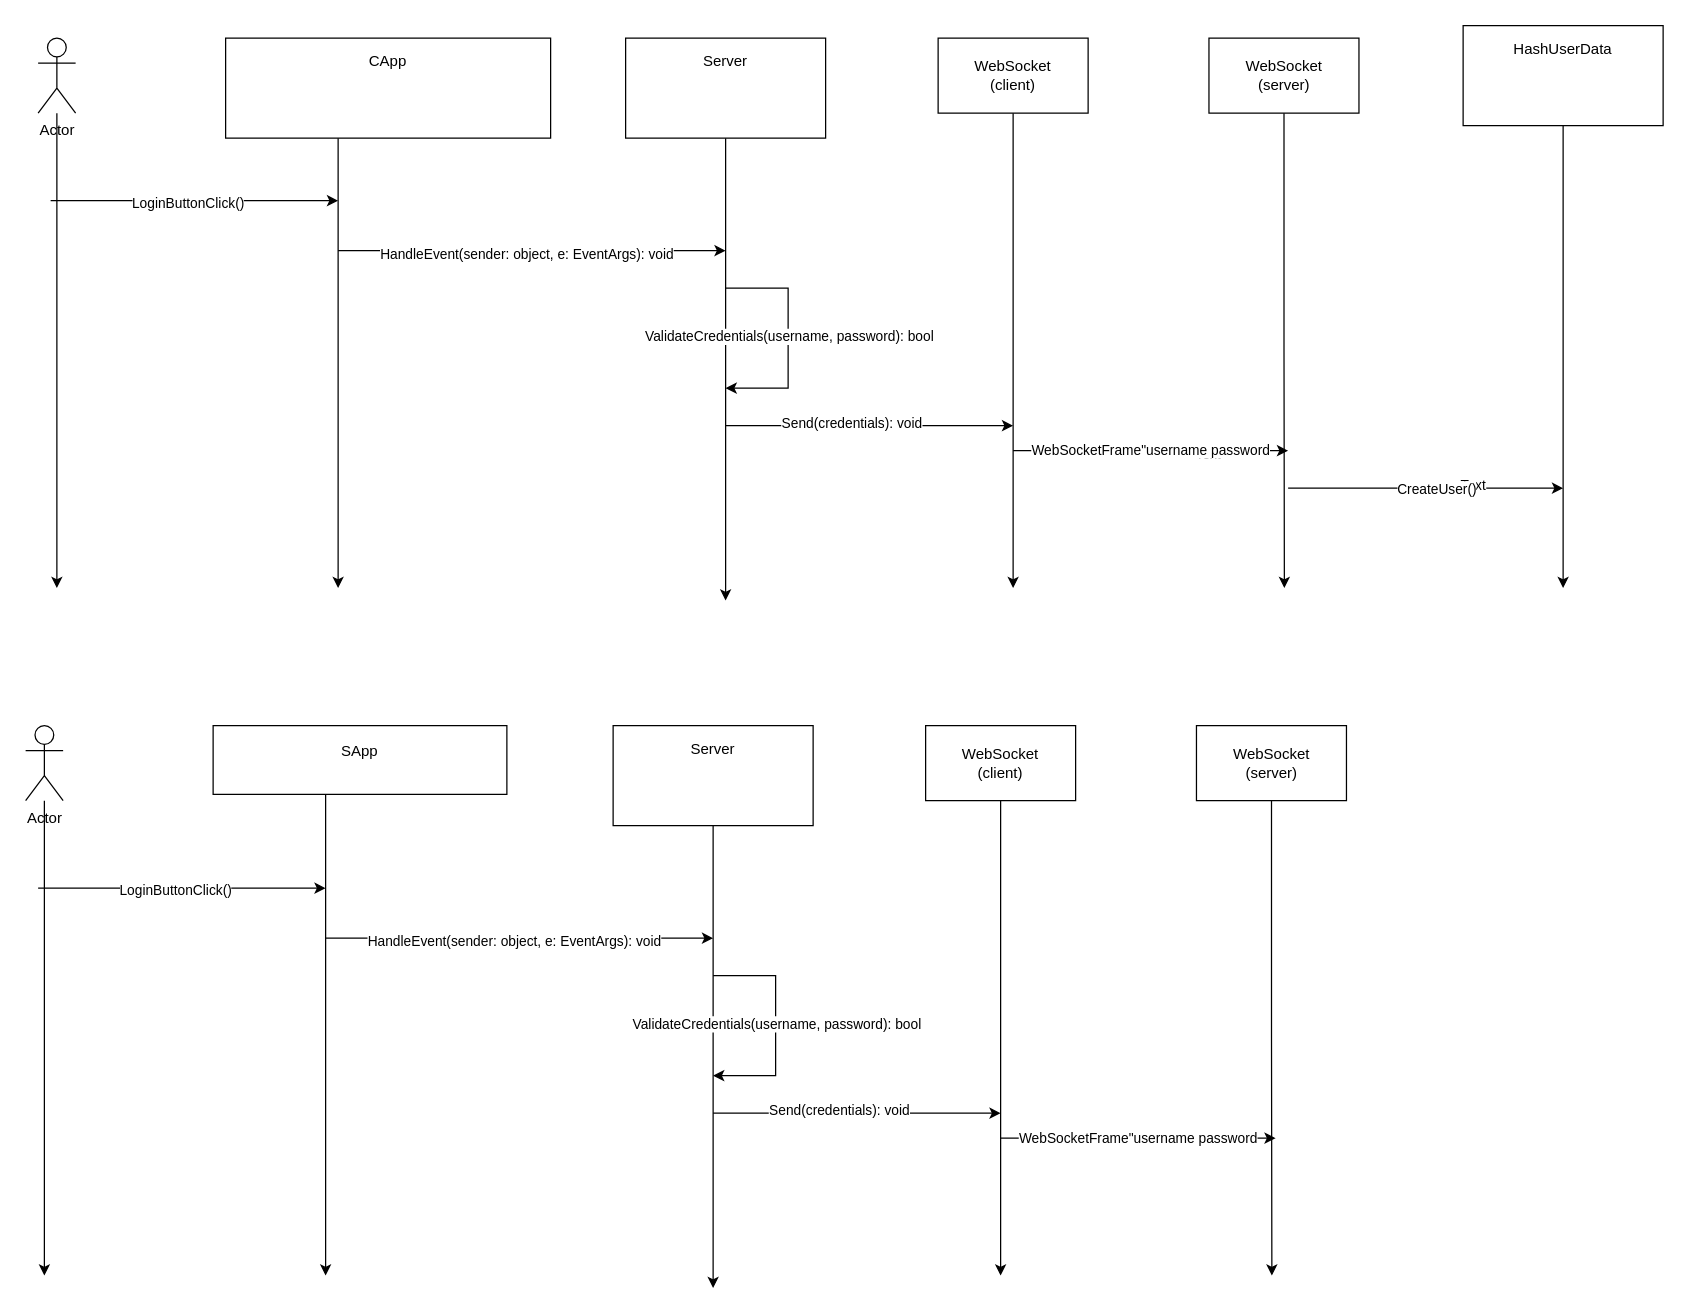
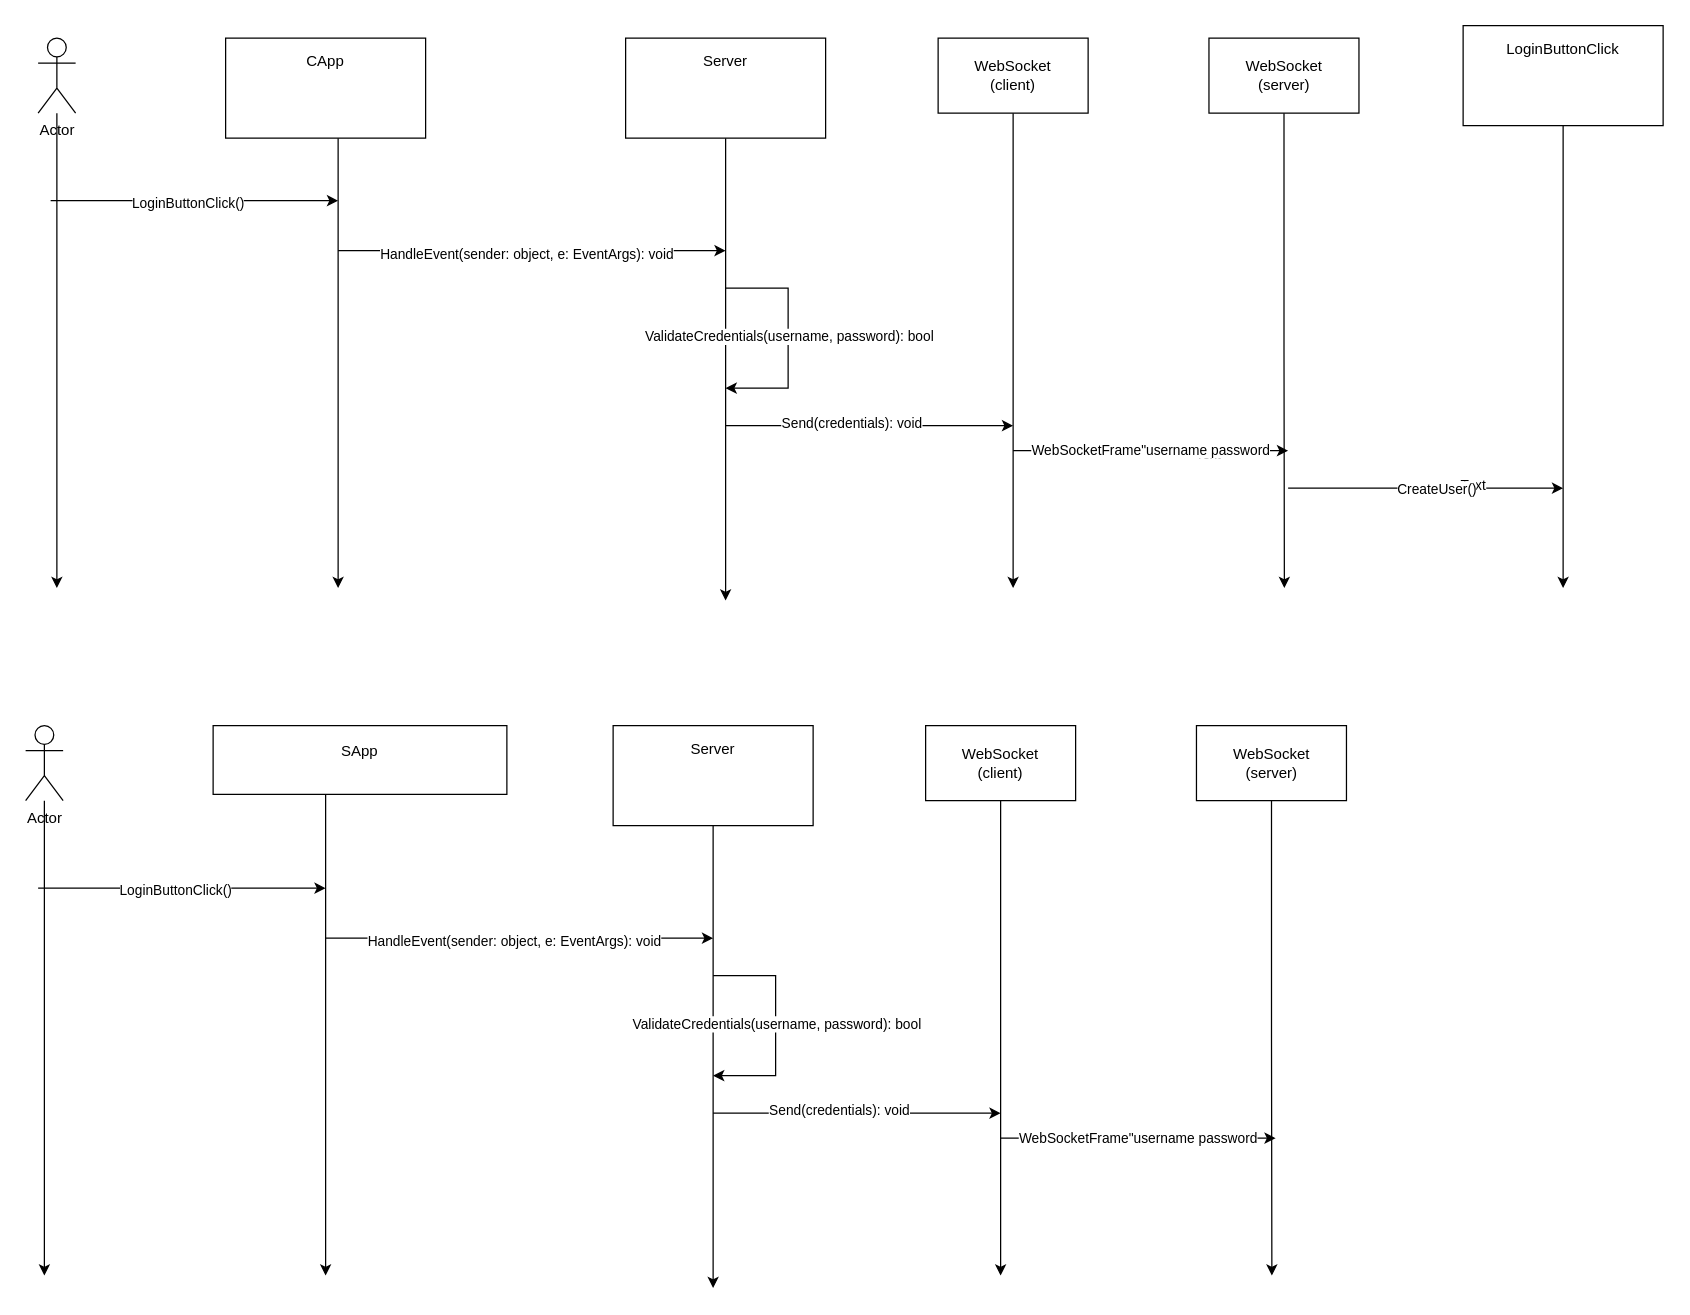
node "HashUserData": label "HashUserData" -> "LoginButtonClick"
node "CApp": size 325x100 -> 200x100
